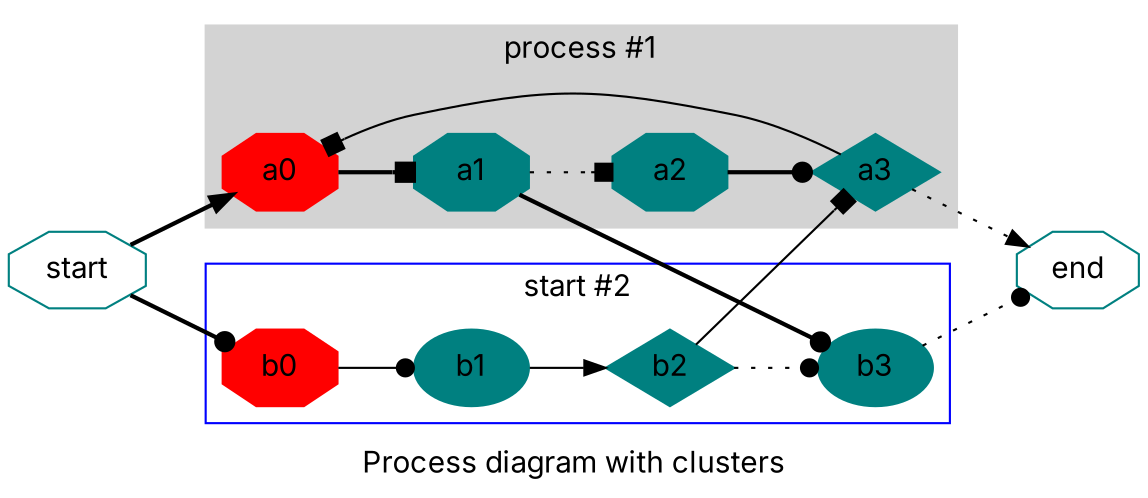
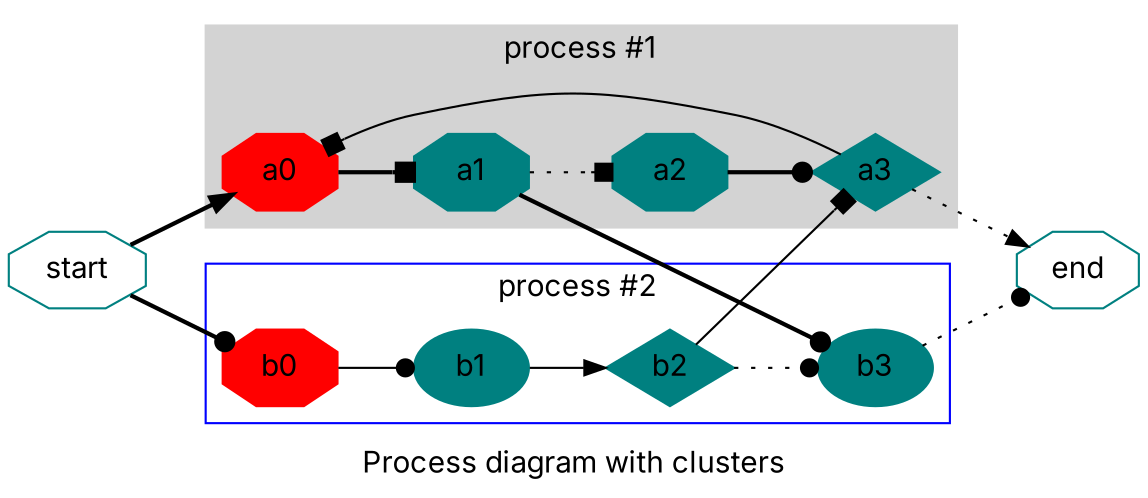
cluster "start #2": label "start #2" -> "process #2"
